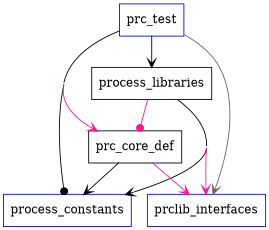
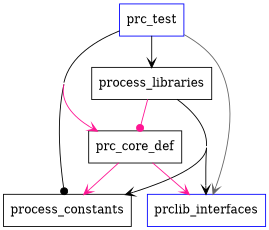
edge "process_libraries" -> "prclib_interfaces": color deeppink -> black
edge "prc_core_def" -> "process_constants": color black -> deeppink
node "process_constants": color blue -> black
